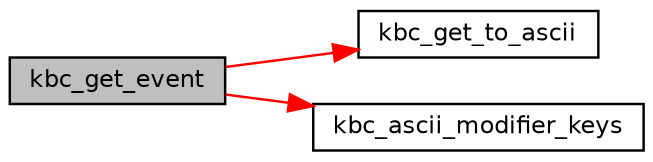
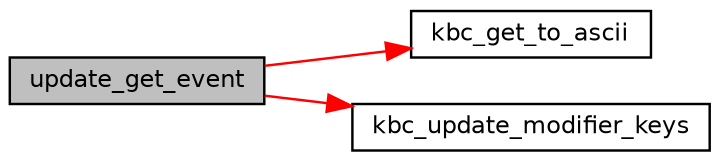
node "kbc_get_event": label "kbc_get_event" -> "update_get_event"
node "kbc_ascii_modifier_keys": label "kbc_ascii_modifier_keys" -> "kbc_update_modifier_keys"
